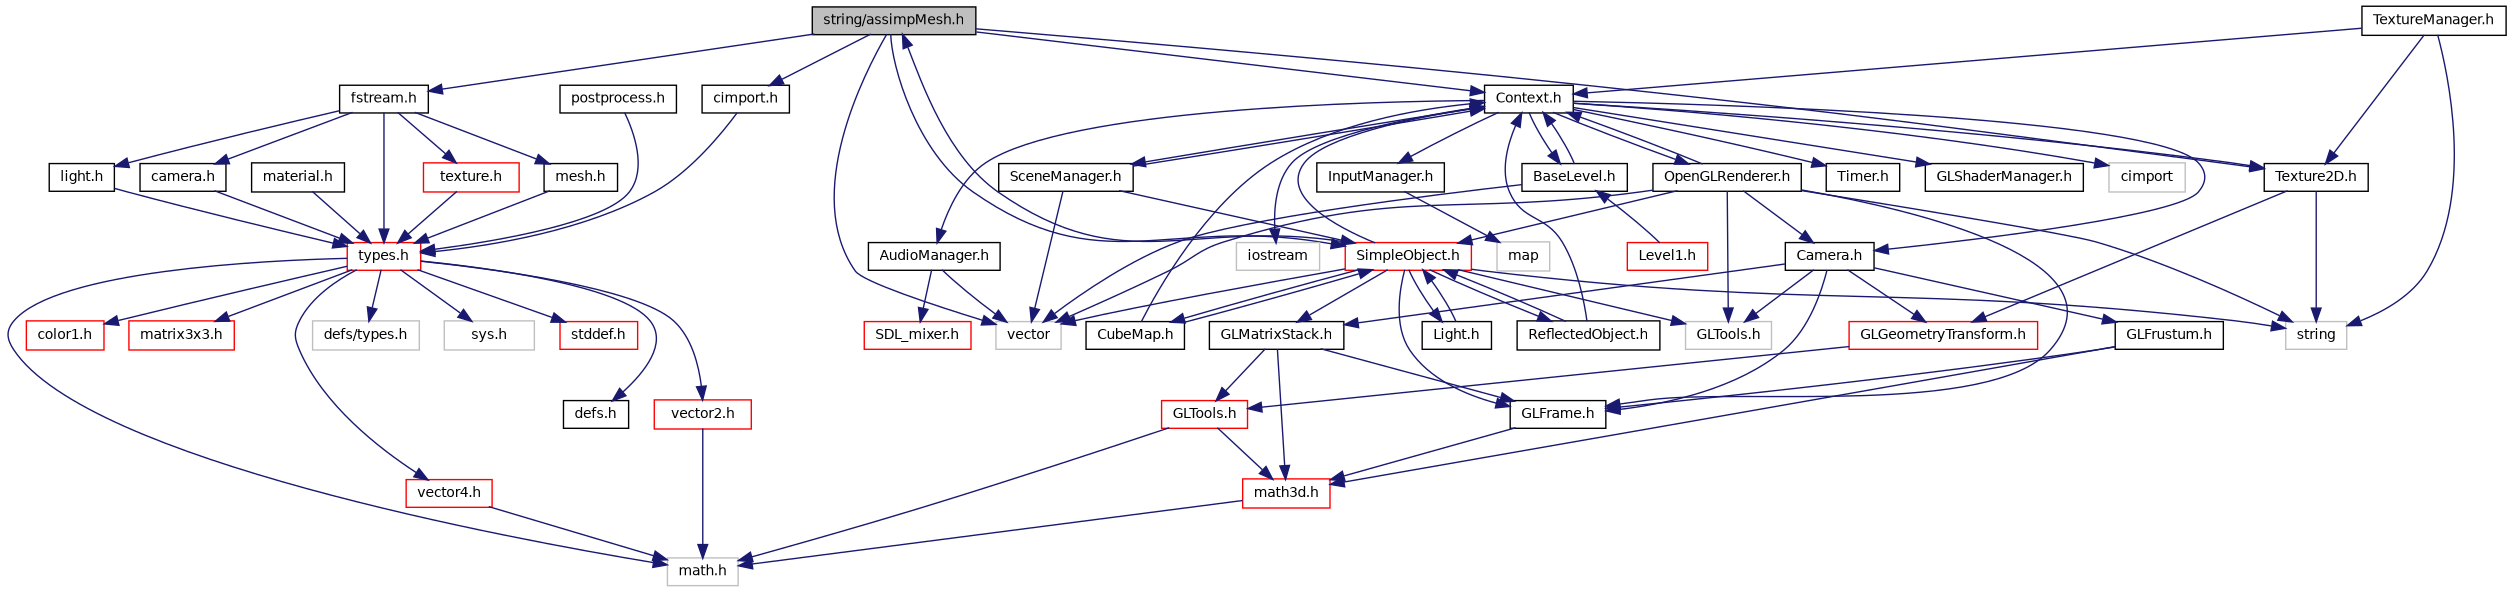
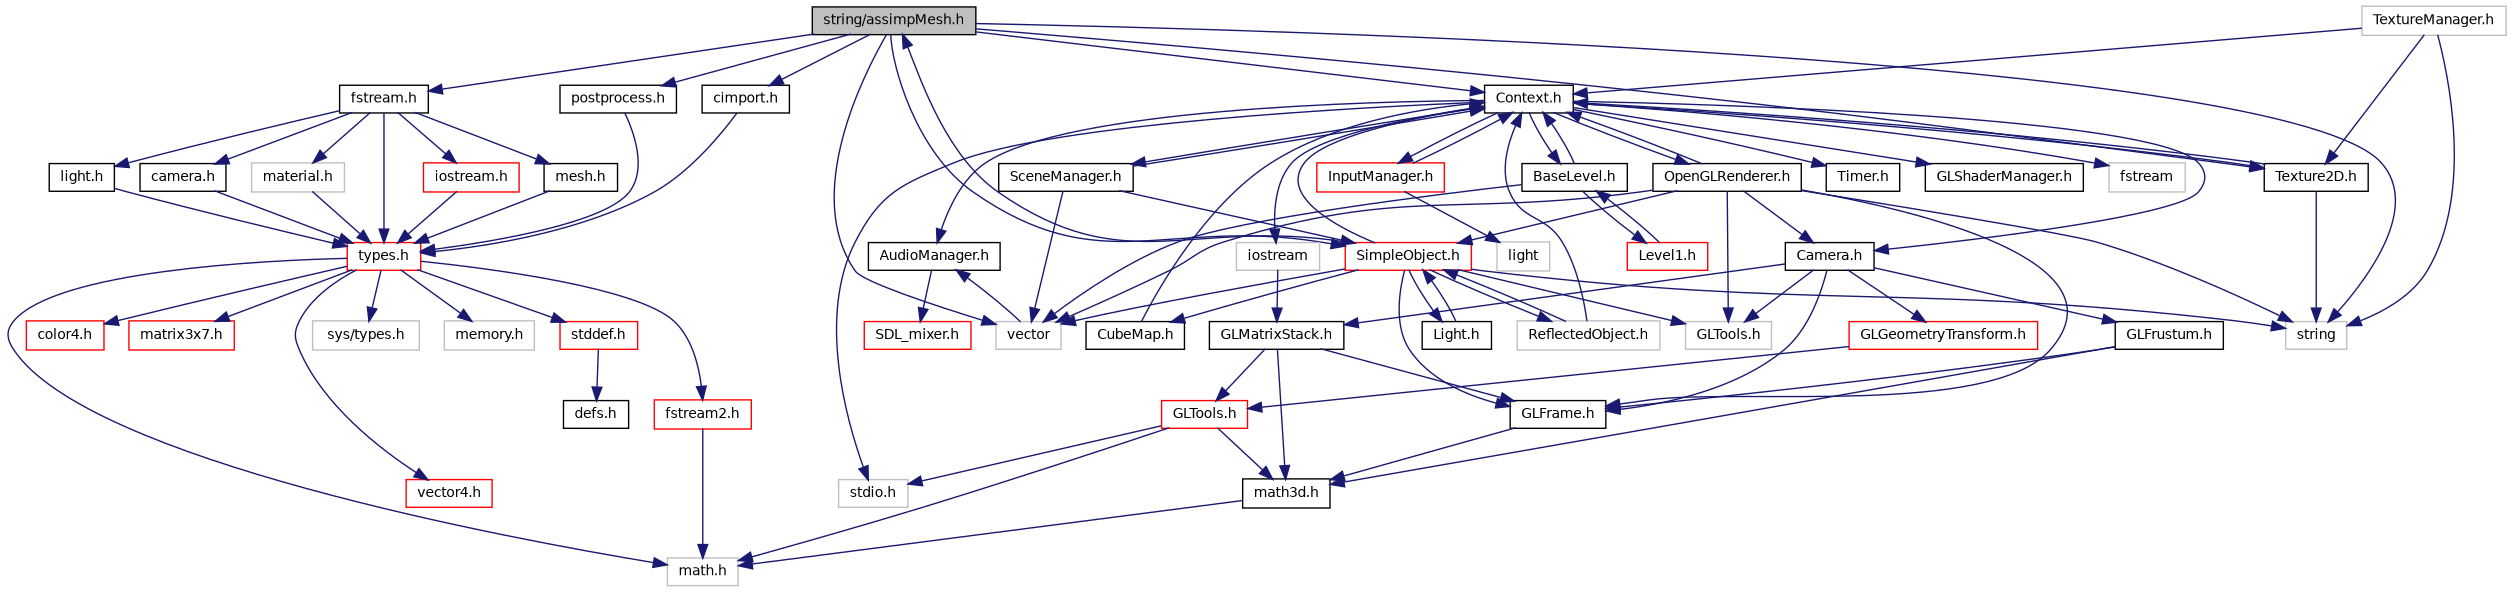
node "TextureManager.h": color black -> grey75
edge "string/assimpMesh.h" -> "string": added
edge "string/assimpMesh.h" -> "postprocess.h": added
edge "fstream.h" -> "material.h": added
edge "InputManager.h" -> "Context.h": added
node "material.h": color black -> grey75
node "texture.h": label "texture.h" -> "iostream.h"
node "InputManager.h": color black -> red
node "cimport": label "cimport" -> "fstream"
edge "BaseLevel.h" -> "Level1.h": added
edge "Texture2D.h" -> "GLGeometryTransform.h": now "Texture2D.h" -> "Context.h"
node "map": label "map" -> "light"
edge "SimpleObject.h" -> "GLMatrixStack.h": now "iostream" -> "GLMatrixStack.h"
edge "AudioManager.h" -> "vector": reversed
edge "CubeMap.h" -> "SimpleObject.h": removed
edge "types.h" -> "defs.h": now "stddef.h" -> "defs.h"
node "color1.h": label "color1.h" -> "color4.h"
node "matrix3x3.h": label "matrix3x3.h" -> "matrix3x7.h"
node "defs/types.h": label "defs/types.h" -> "sys/types.h"
node "sys.h": label "sys.h" -> "memory.h"
node "ReflectedObject.h": color black -> grey75
node "vector2.h": label "vector2.h" -> "fstream2.h"
node "stdio.h": added
node "math3d.h": color red -> black
edge "vector4.h" -> "math.h": removed
